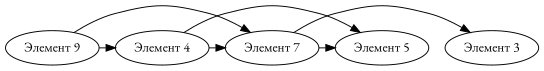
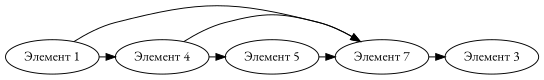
node "Элемент 9": label "Элемент 9" -> "Элемент 1"
edge "Элемент 7" -> "Элемент 5": reversed
